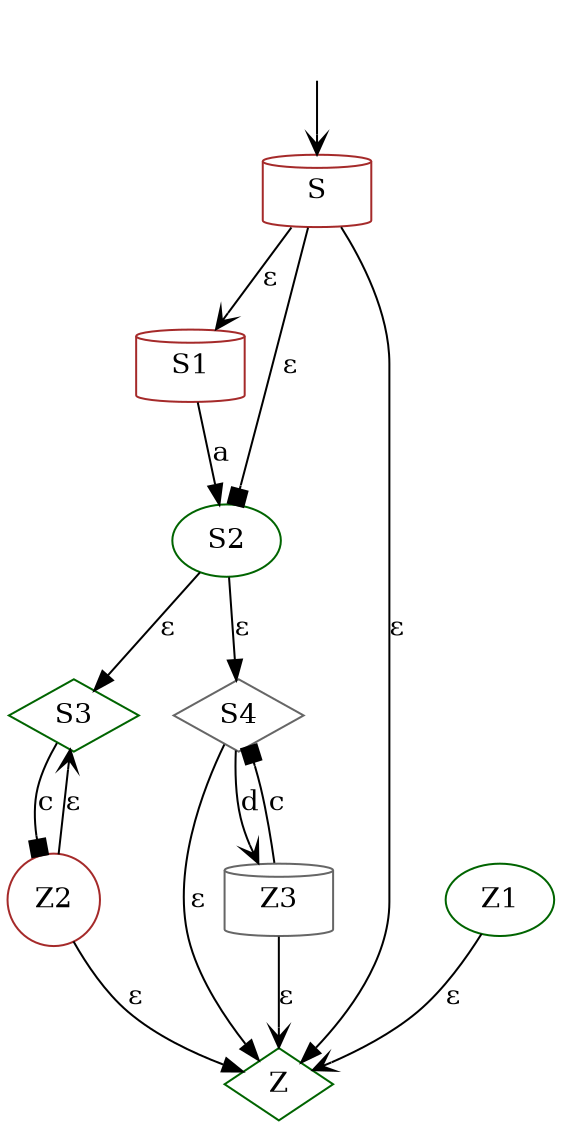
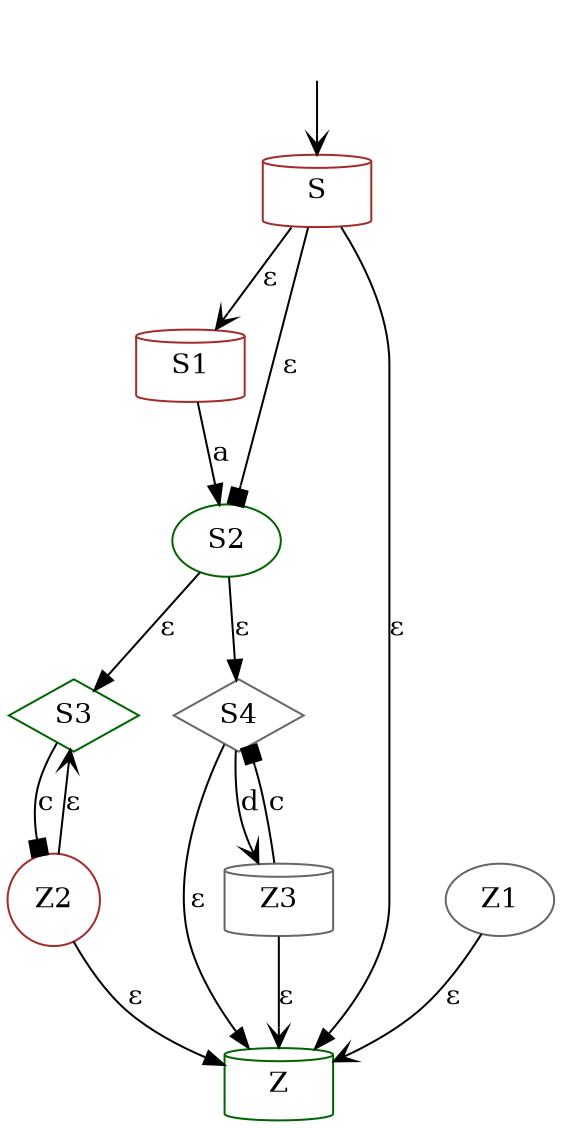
node "Z1": color darkgreen -> gray40
node "Z": shape diamond -> cylinder
